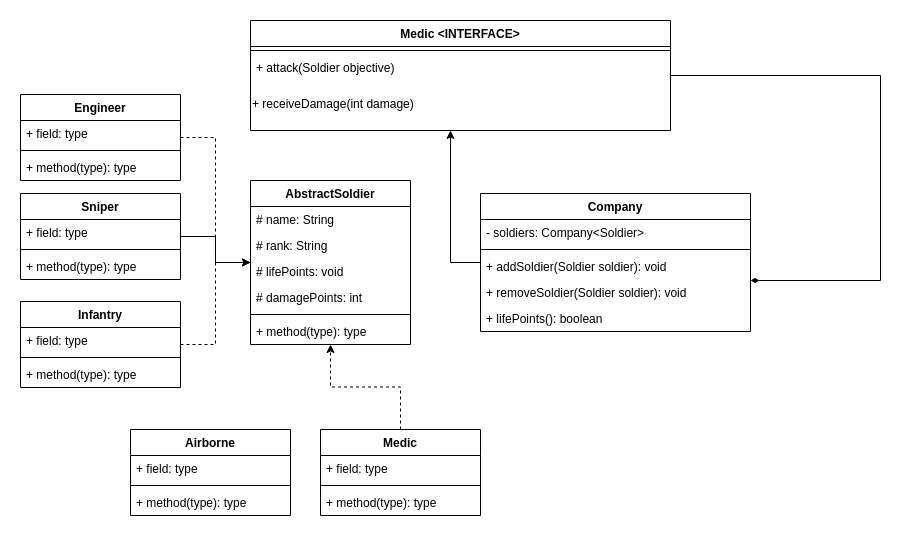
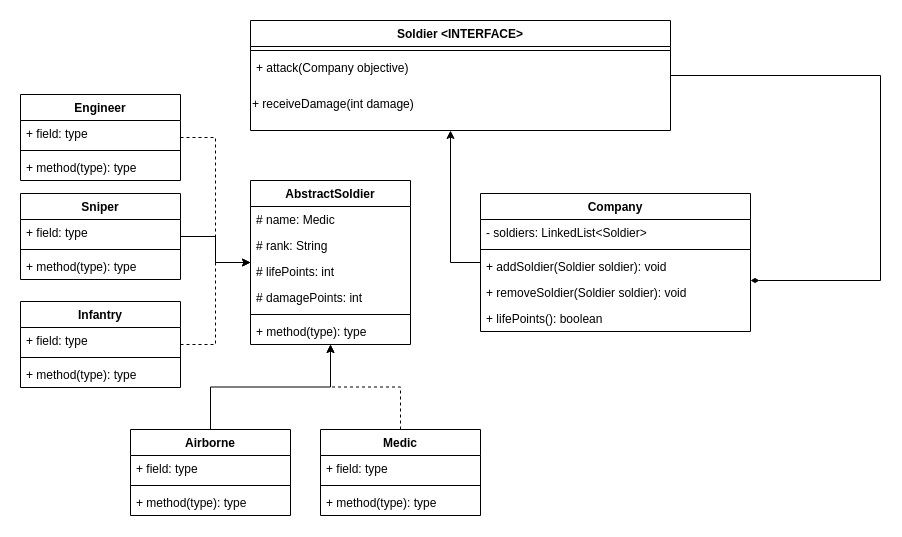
node "Medic <INTERFACE>": label "Medic <INTERFACE>" -> "Soldier <INTERFACE>"
node "+ attack(Soldier objective)": label "+ attack(Soldier objective)" -> "+ attack(Company objective)"
node "# name: String": label "# name: String" -> "# name: Medic"
node "- soldiers: Company<Soldier>": label "- soldiers: Company<Soldier>" -> "- soldiers: LinkedList<Soldier>"
node "# lifePoints: void": label "# lifePoints: void" -> "# lifePoints: int"
edge "Airborne" -> "AbstractSoldier": added
